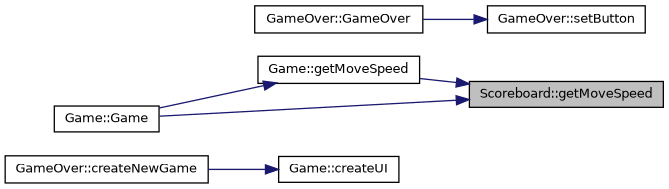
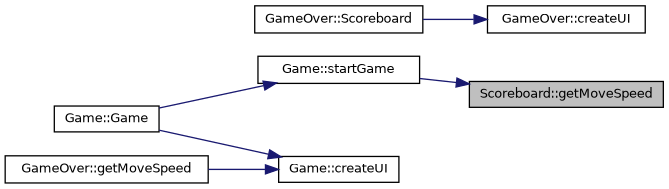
node "GameOver::GameOver": label "GameOver::GameOver" -> "GameOver::Scoreboard"
node "GameOver::setButton": label "GameOver::setButton" -> "GameOver::createUI"
node "Game::getMoveSpeed": label "Game::getMoveSpeed" -> "Game::startGame"
edge "Game::Game" -> "Scoreboard::getMoveSpeed": now "Game::Game" -> "Game::createUI"
node "GameOver::createNewGame": label "GameOver::createNewGame" -> "GameOver::getMoveSpeed"
